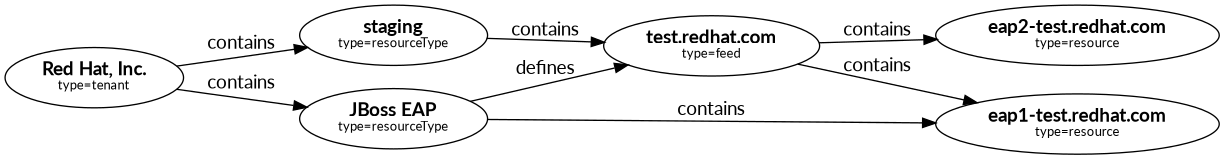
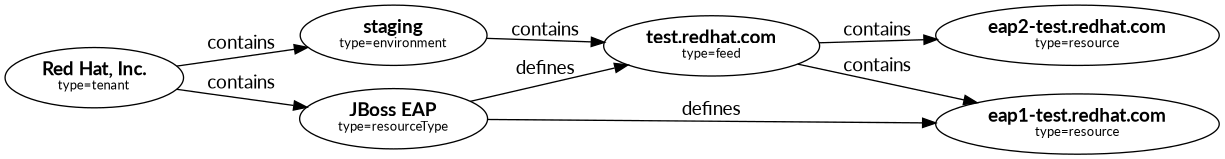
node "staging": text "type=resourceType" -> "type=environment"
edge "JBoss EAP" -> "eap1-test.redhat.com": label "contains" -> "defines"
